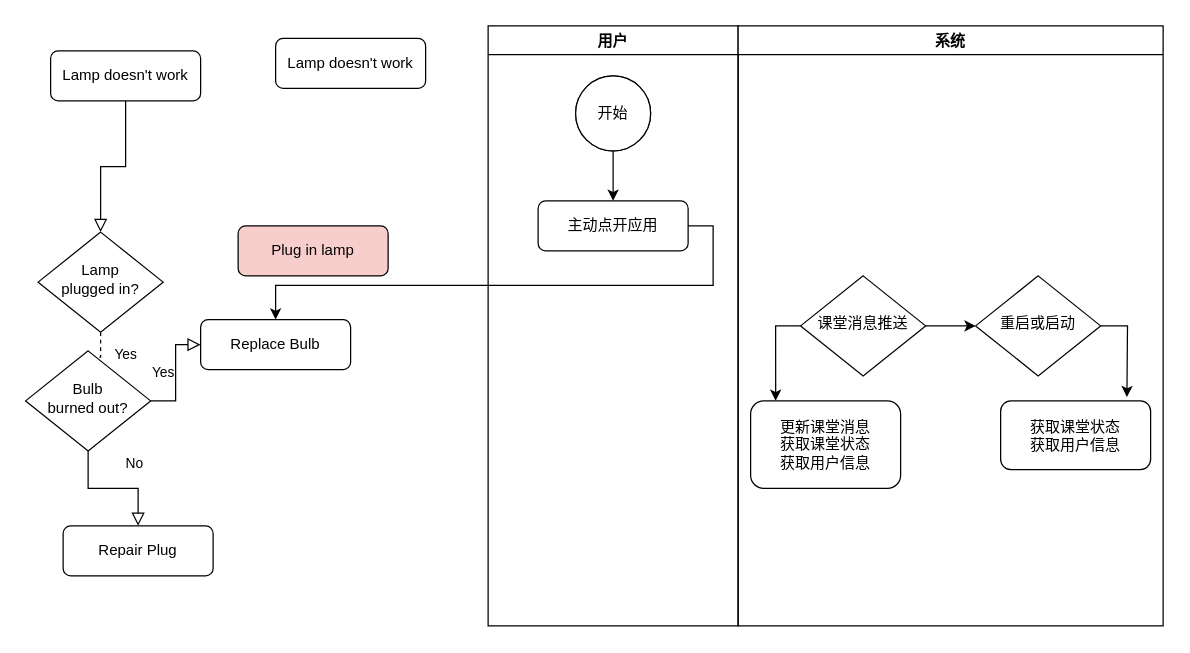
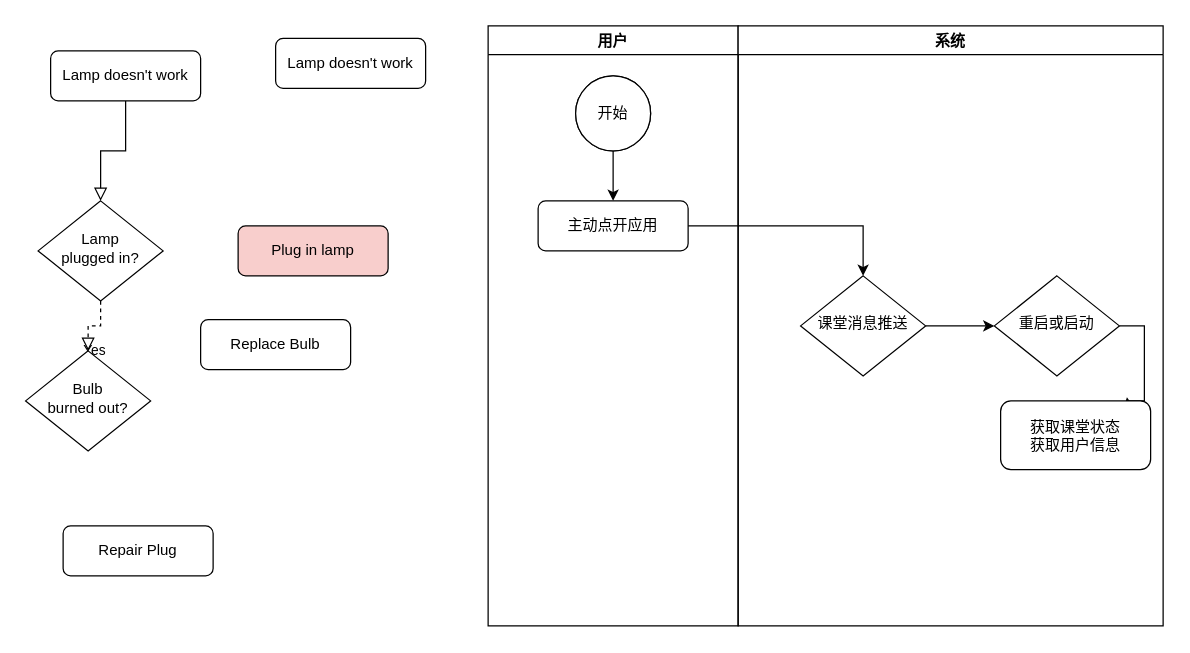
node "Lamp plugged in?": moved (101, 282) -> (101, 251)
edge "主动点开应用" -> "Replace Bulb": now "主动点开应用" -> "课堂消息推送"
node "重启或启动": moved (1038, 326) -> (1057, 326)
edge "课堂消息推送" -> "更新课堂消息 获取课堂状态 获取用户信息": removed
edge "Bulb burned out?" -> "Replace Bulb": removed, label "Yes"
node "更新课堂消息 获取课堂状态 获取用户信息": removed
edge "Bulb burned out?" -> "Repair Plug": removed, label "No"
